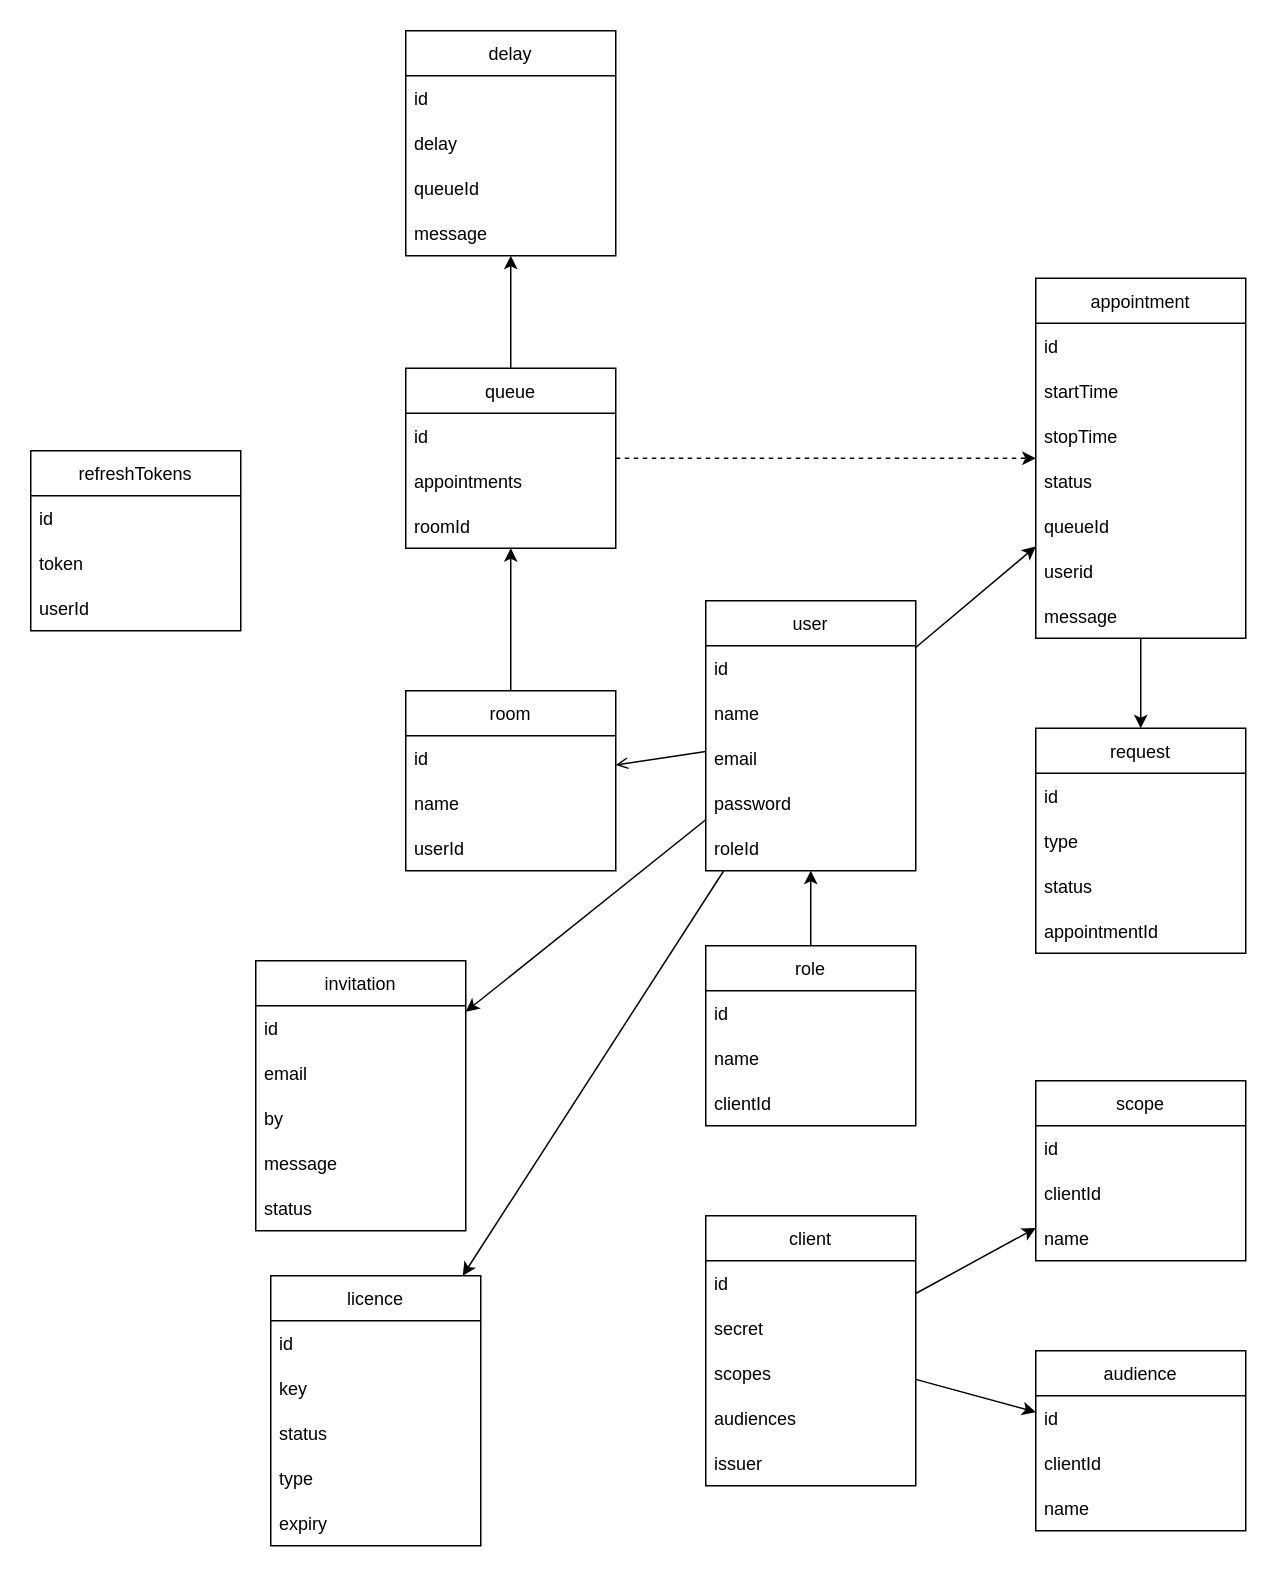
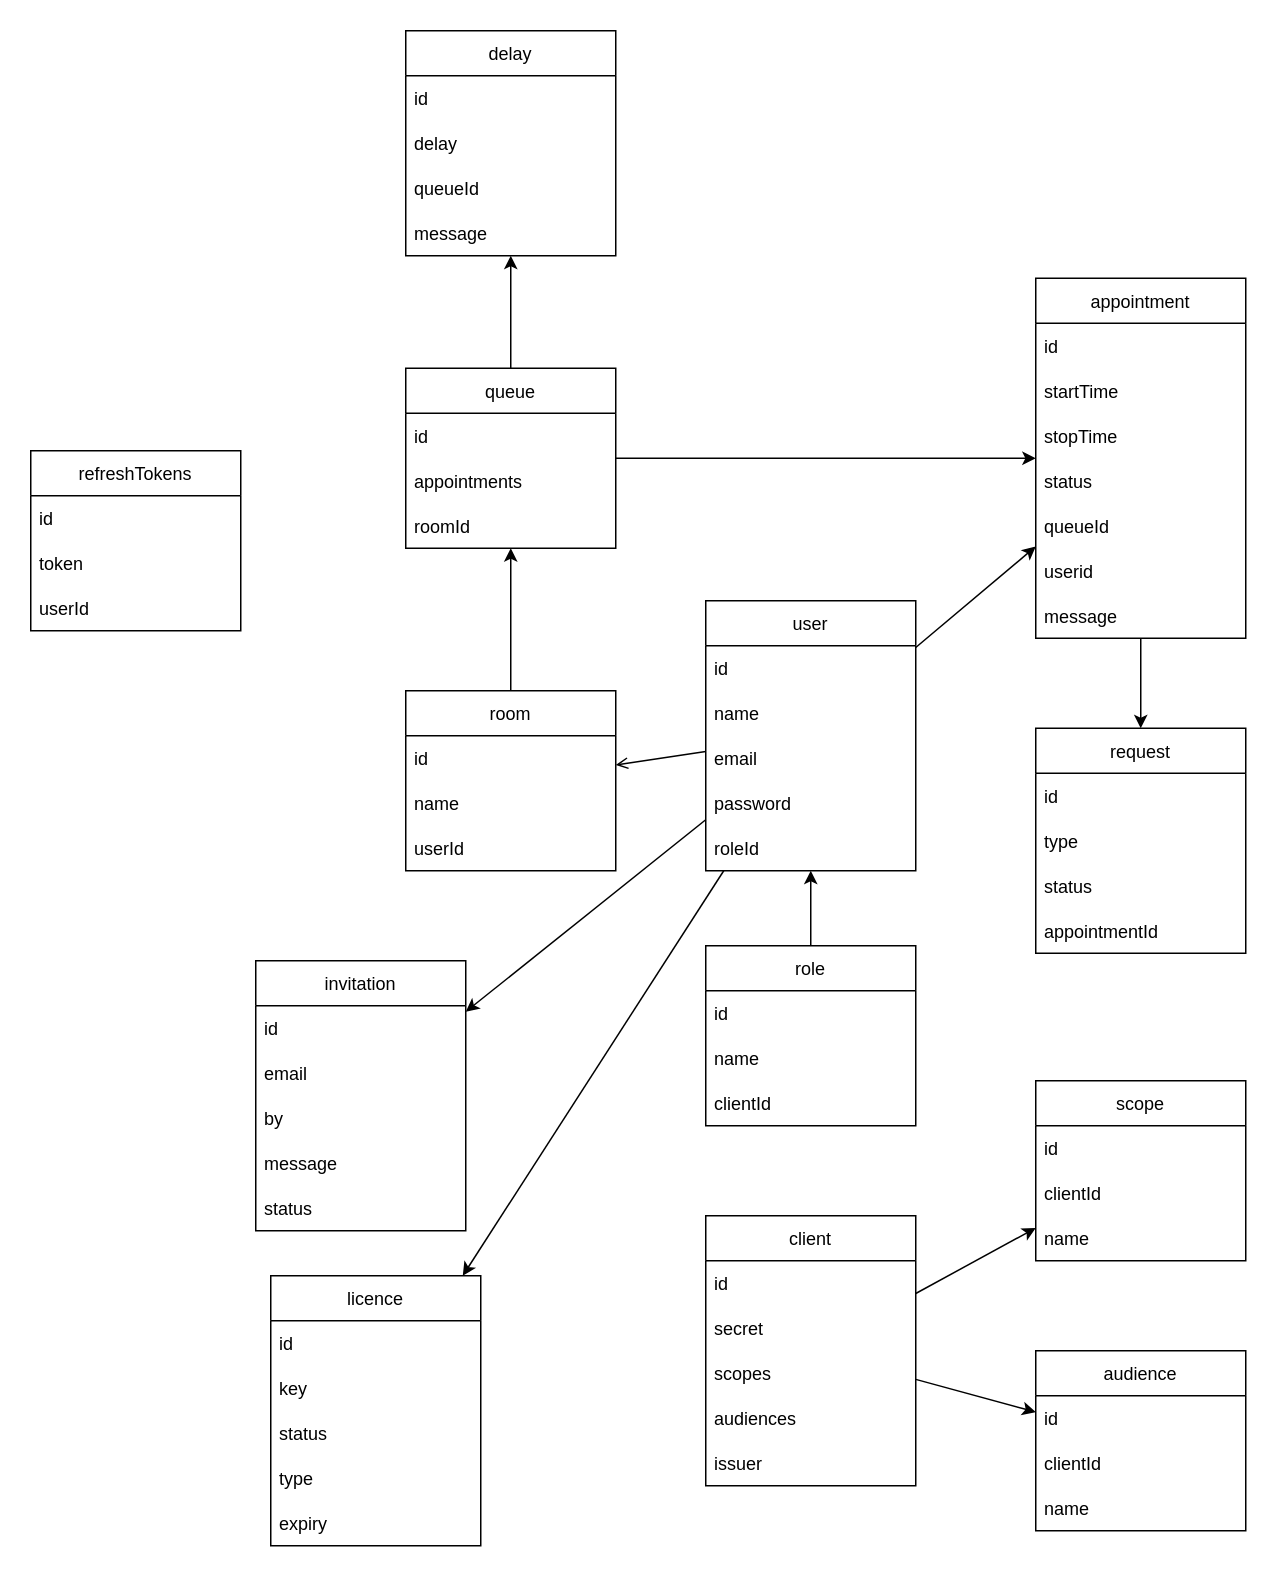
edge "queue" -> "appointment": style dashed -> solid
